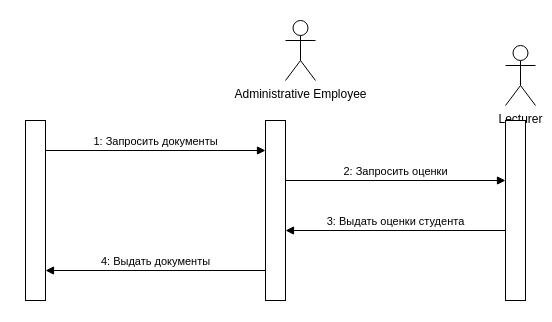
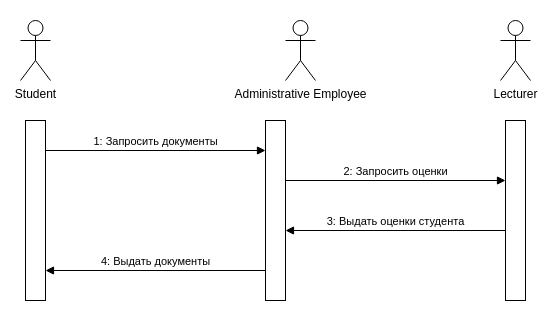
node "Student": added
node "Lecturer": moved (521, 76) -> (516, 51)
